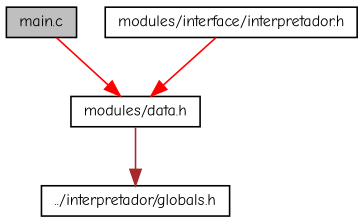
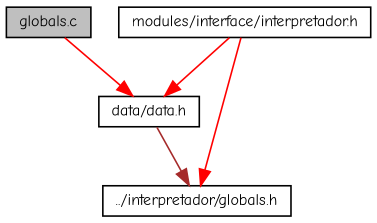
node "main.c": label "main.c" -> "globals.c"
edge "modules/interface/interpretador.h" -> "../interpretador/globals.h": added
node "modules/data.h": label "modules/data.h" -> "data/data.h"
